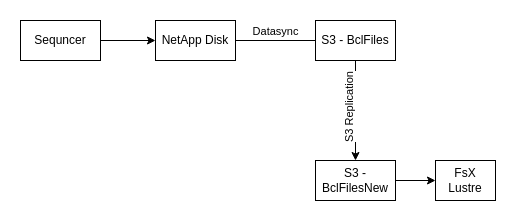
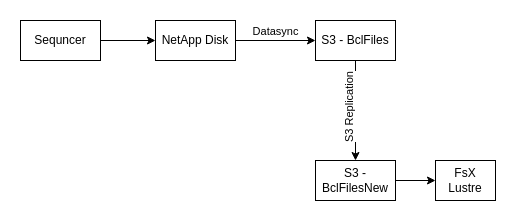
edge "NetApp Disk" -- "S3 - BclFiles": arrowhead none -> classic
